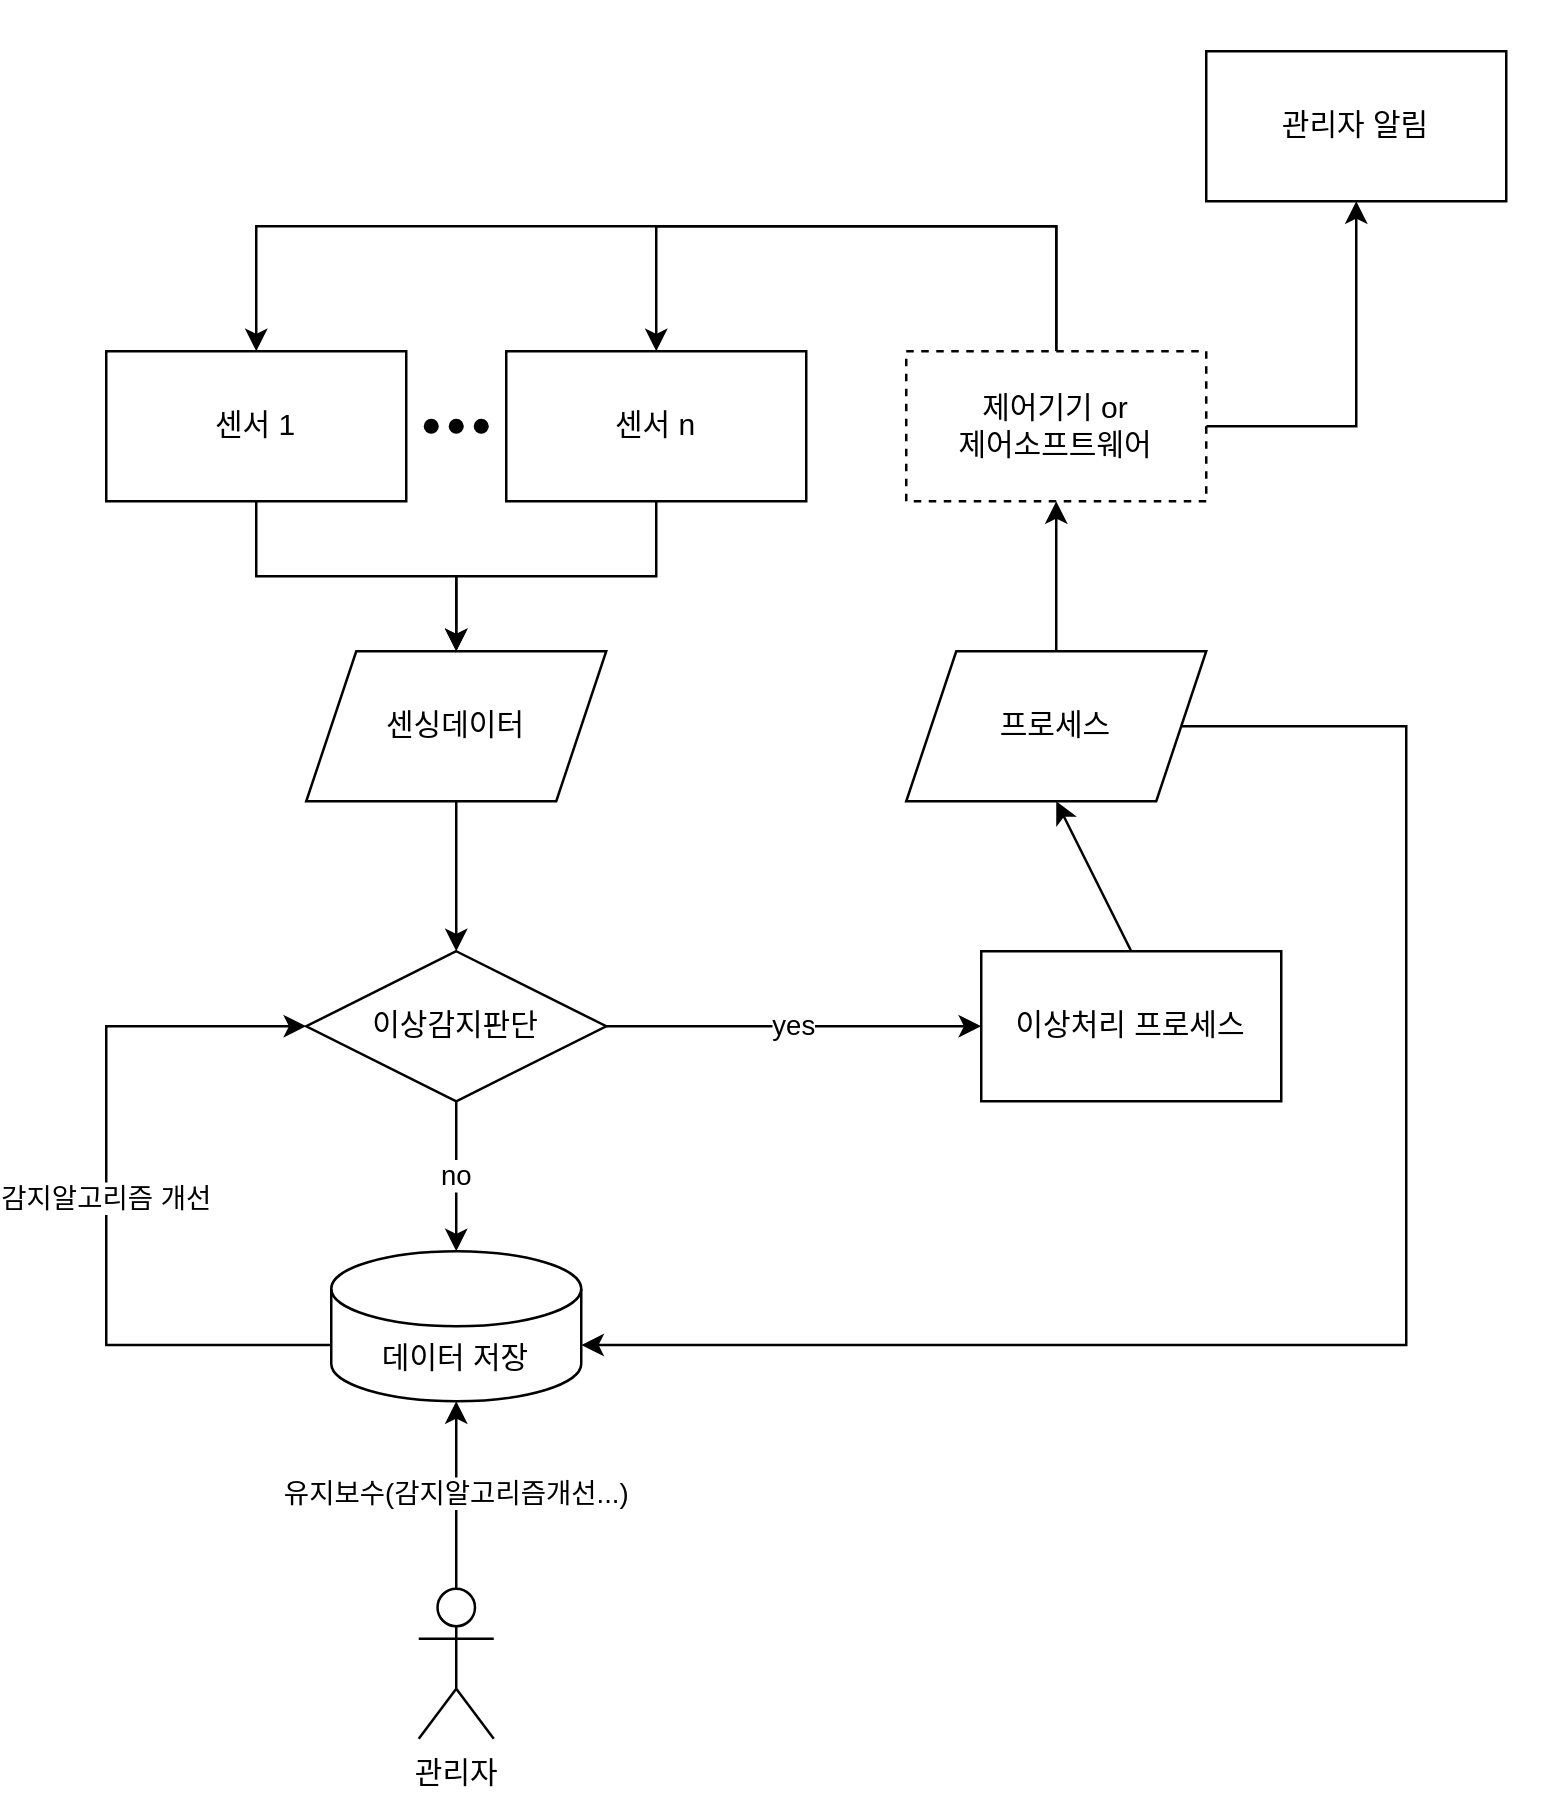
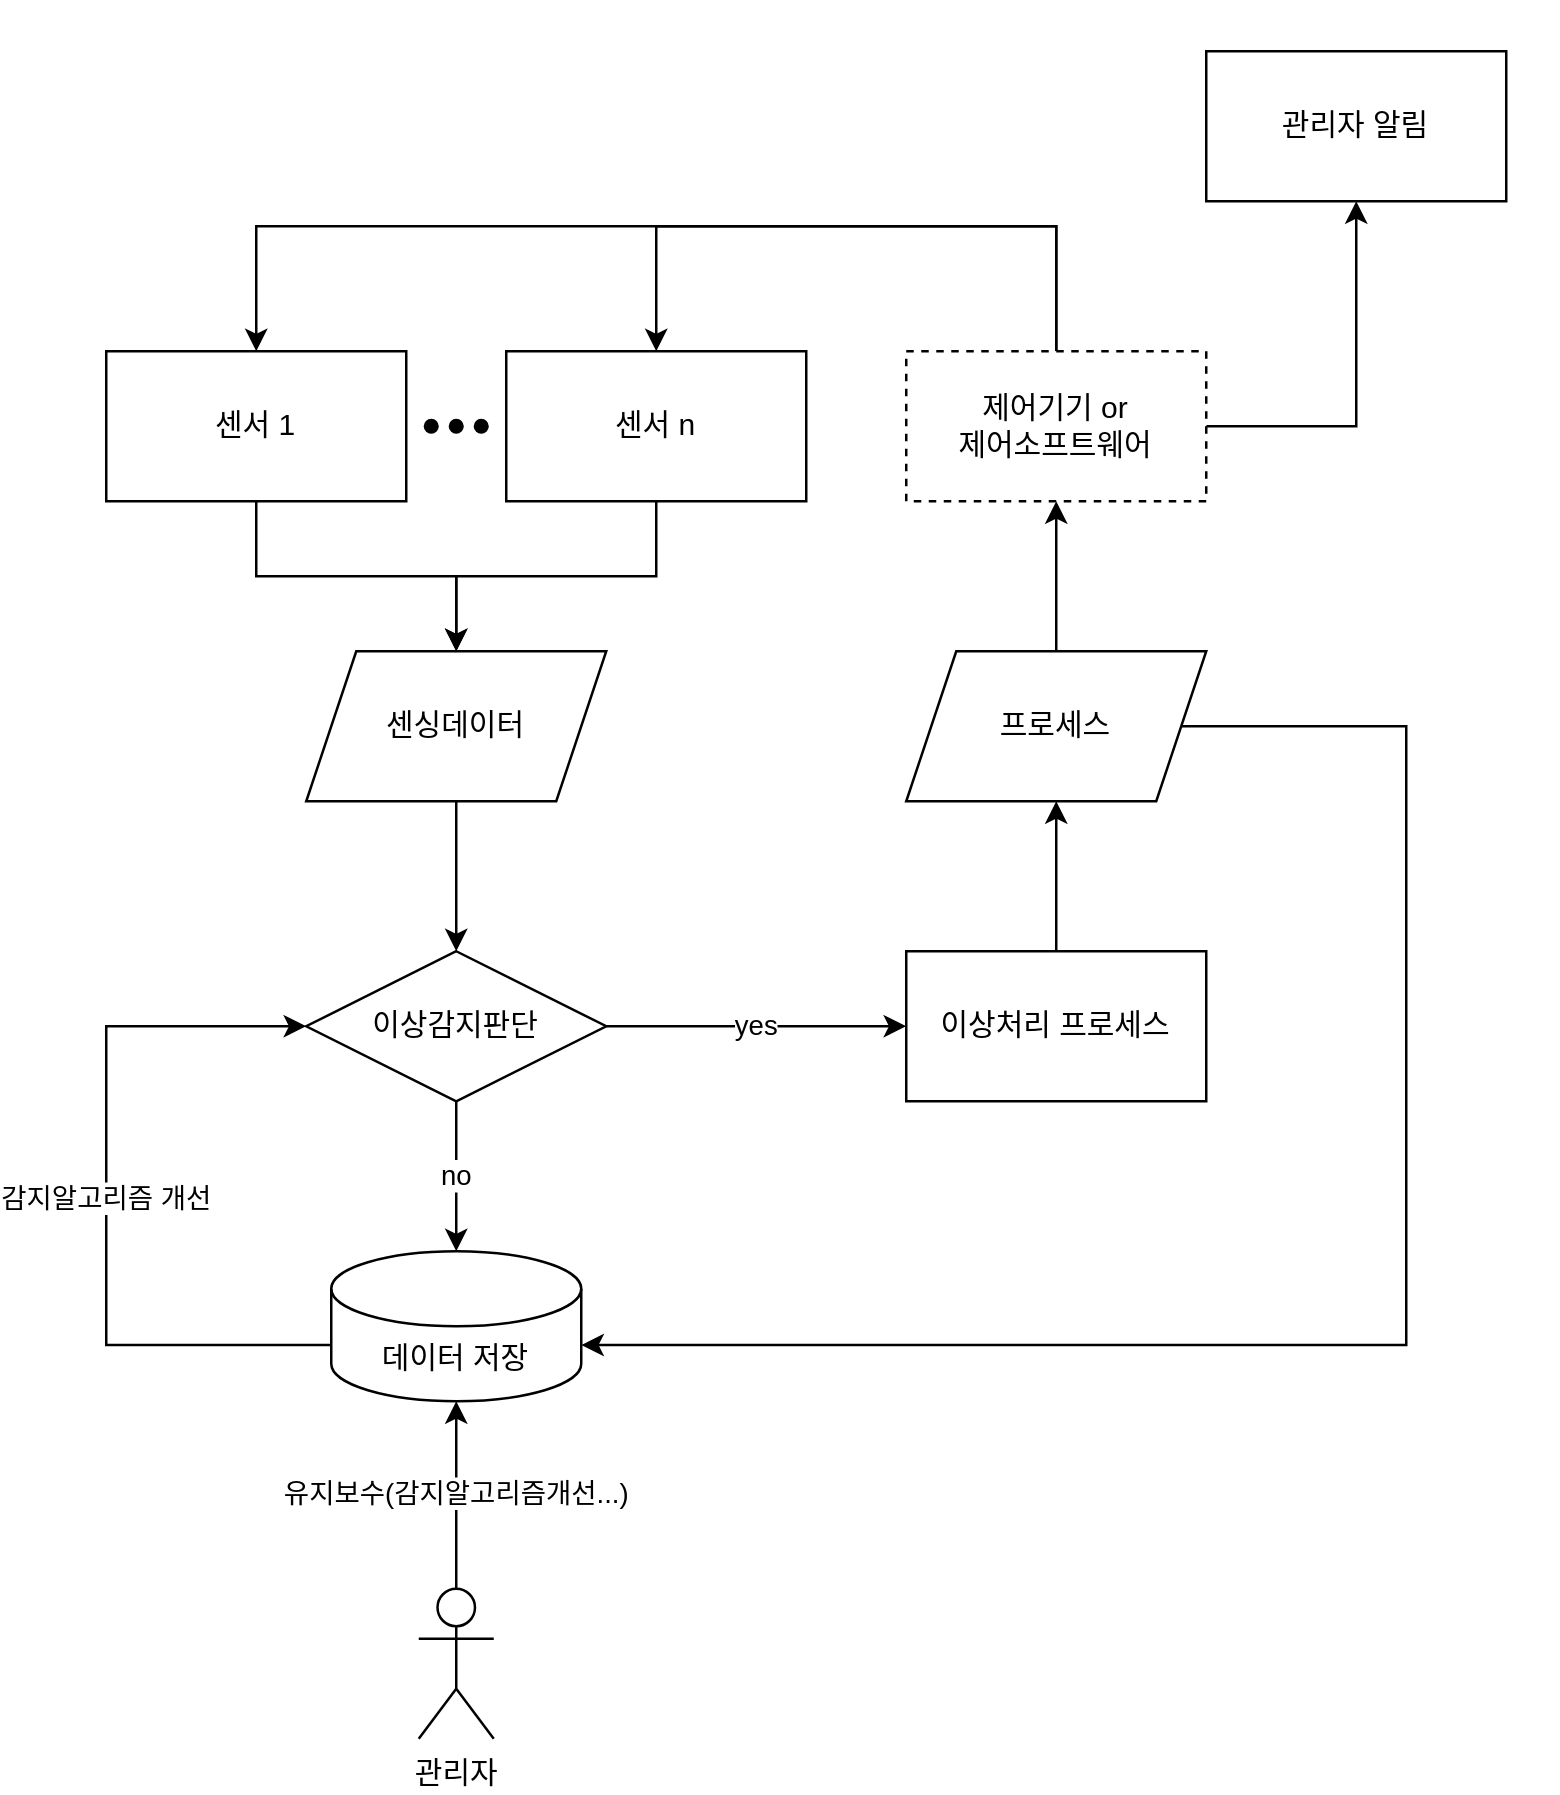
node "이상처리 프로세스": moved (1131, 1026) -> (1056, 1026)
